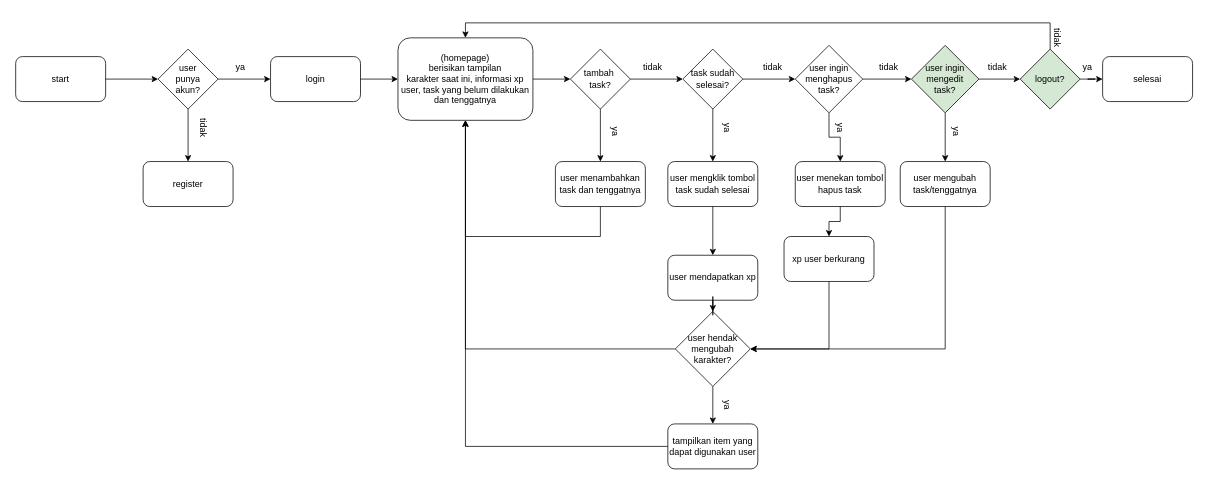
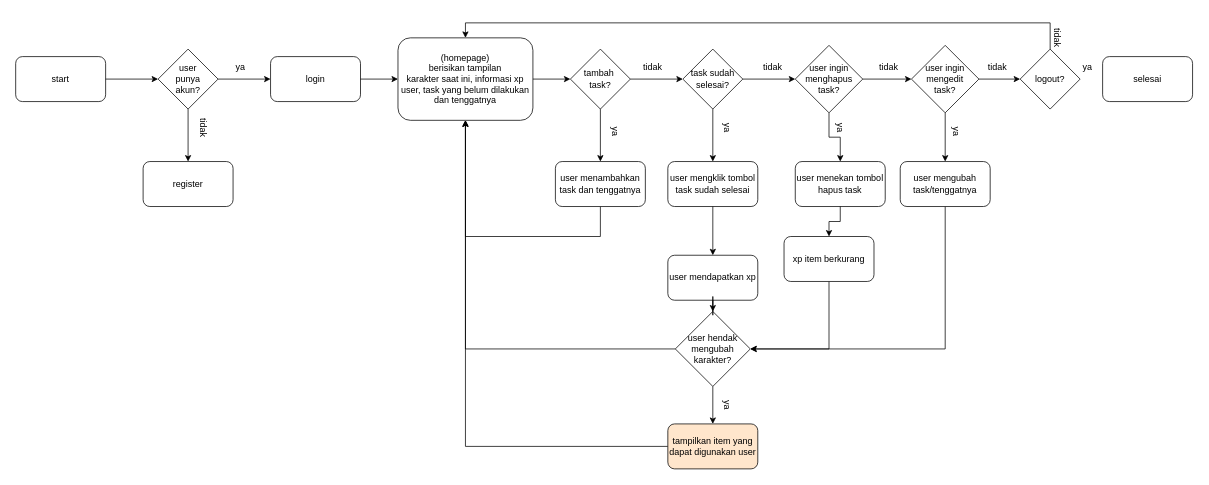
node "user ingin mengedit task?": fillcolor #d5e8d4 -> #ffffff
node "logout?": fillcolor #d5e8d4 -> #ffffff
edge "logout?" -> "selesai": removed
node "xp user berkurang": label "xp user berkurang" -> "xp item berkurang"
node "tampilkan item yang dapat digunakan user": fillcolor #ffffff -> #ffe6cc
